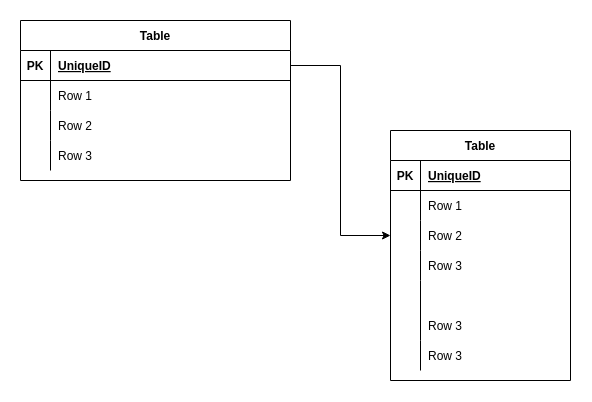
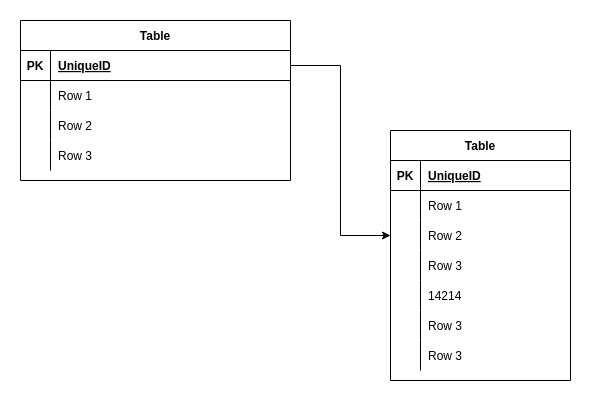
node "14214": added
